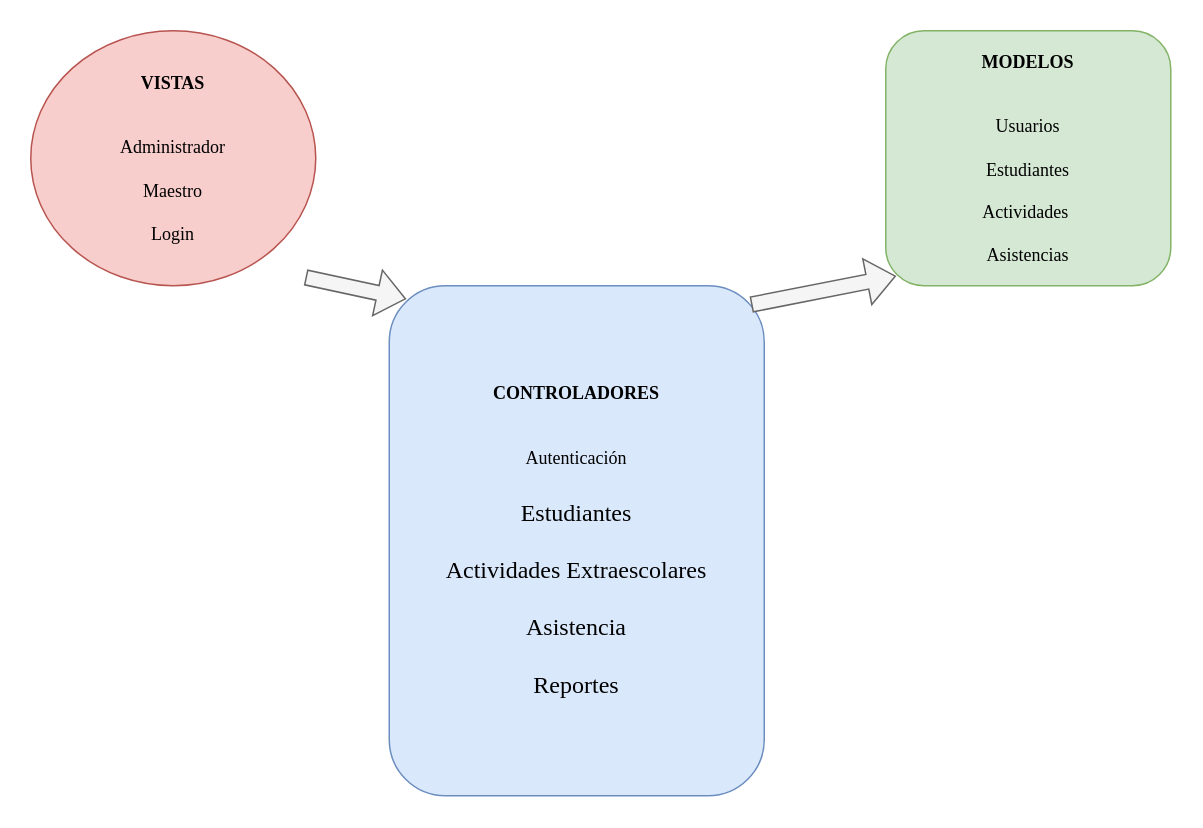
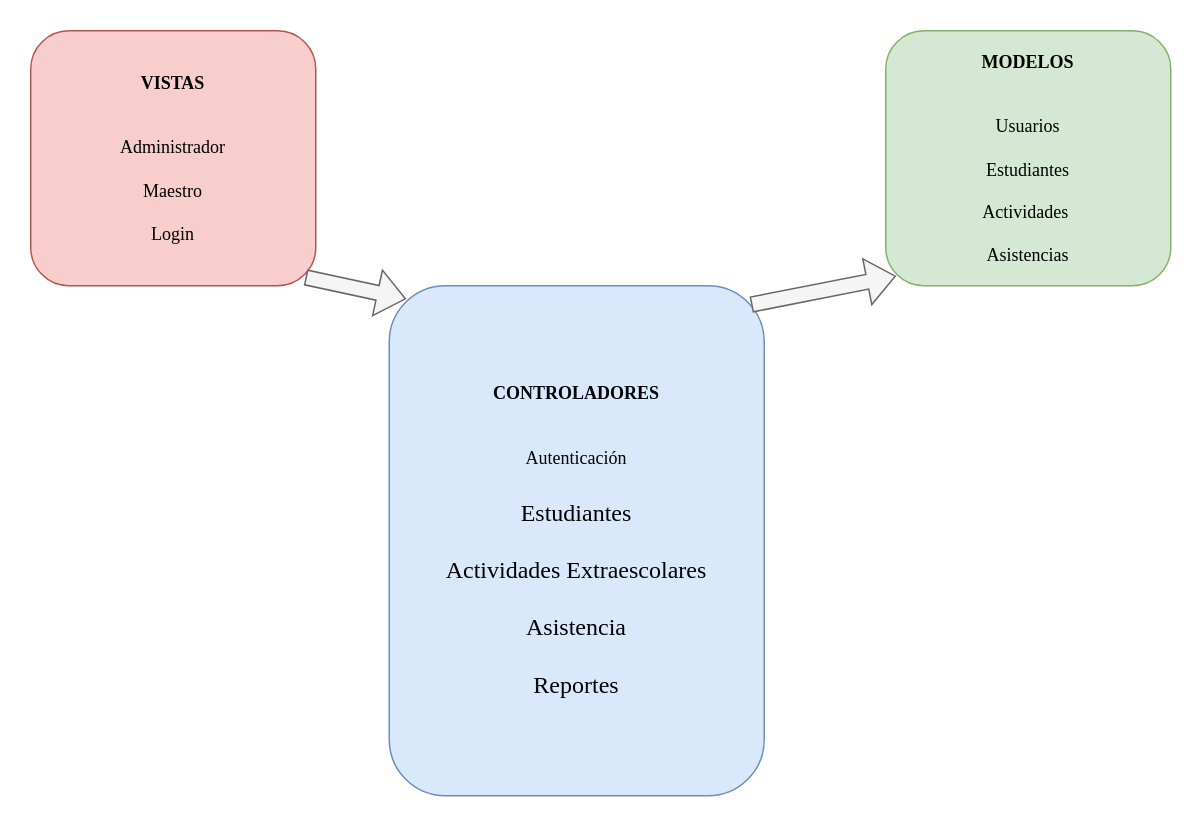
node "VISTAS Administrador Maestro Login": shape ellipse -> rounded rectangle
